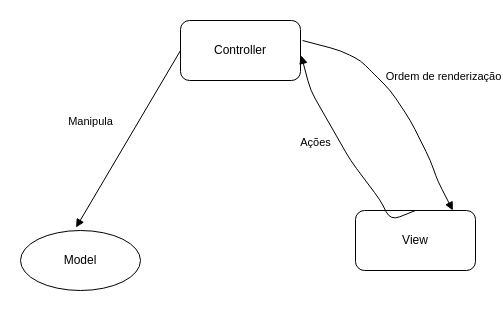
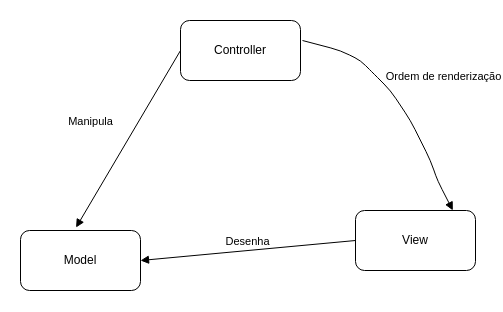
edge "View" -> "Controller": removed, label "Ações"
edge "View" -> "Model": added, label "Desenha"
node "Model": shape ellipse -> rounded rectangle
